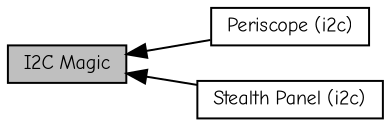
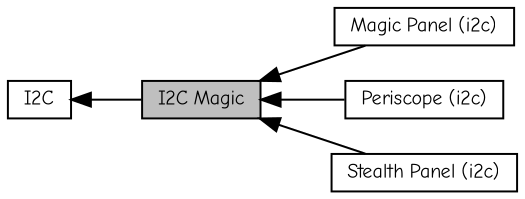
node "Magic Panel (i2c)": added
node "I2C": added
